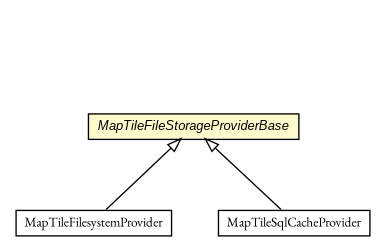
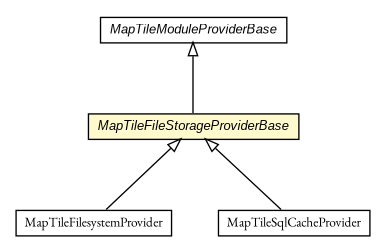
node "MapTileModuleProviderBase": added
